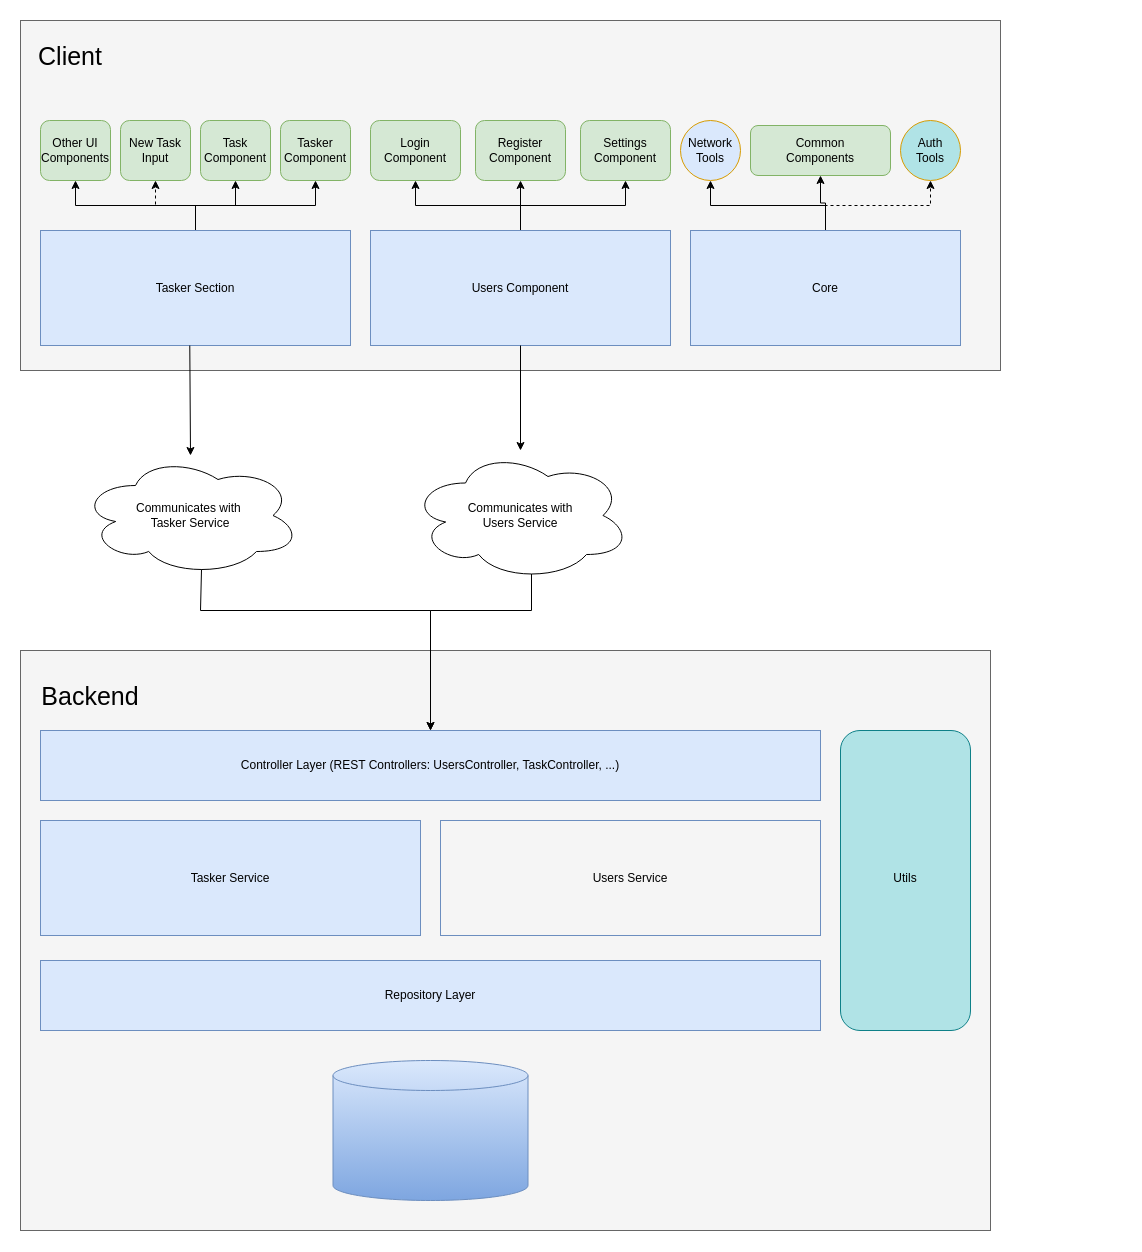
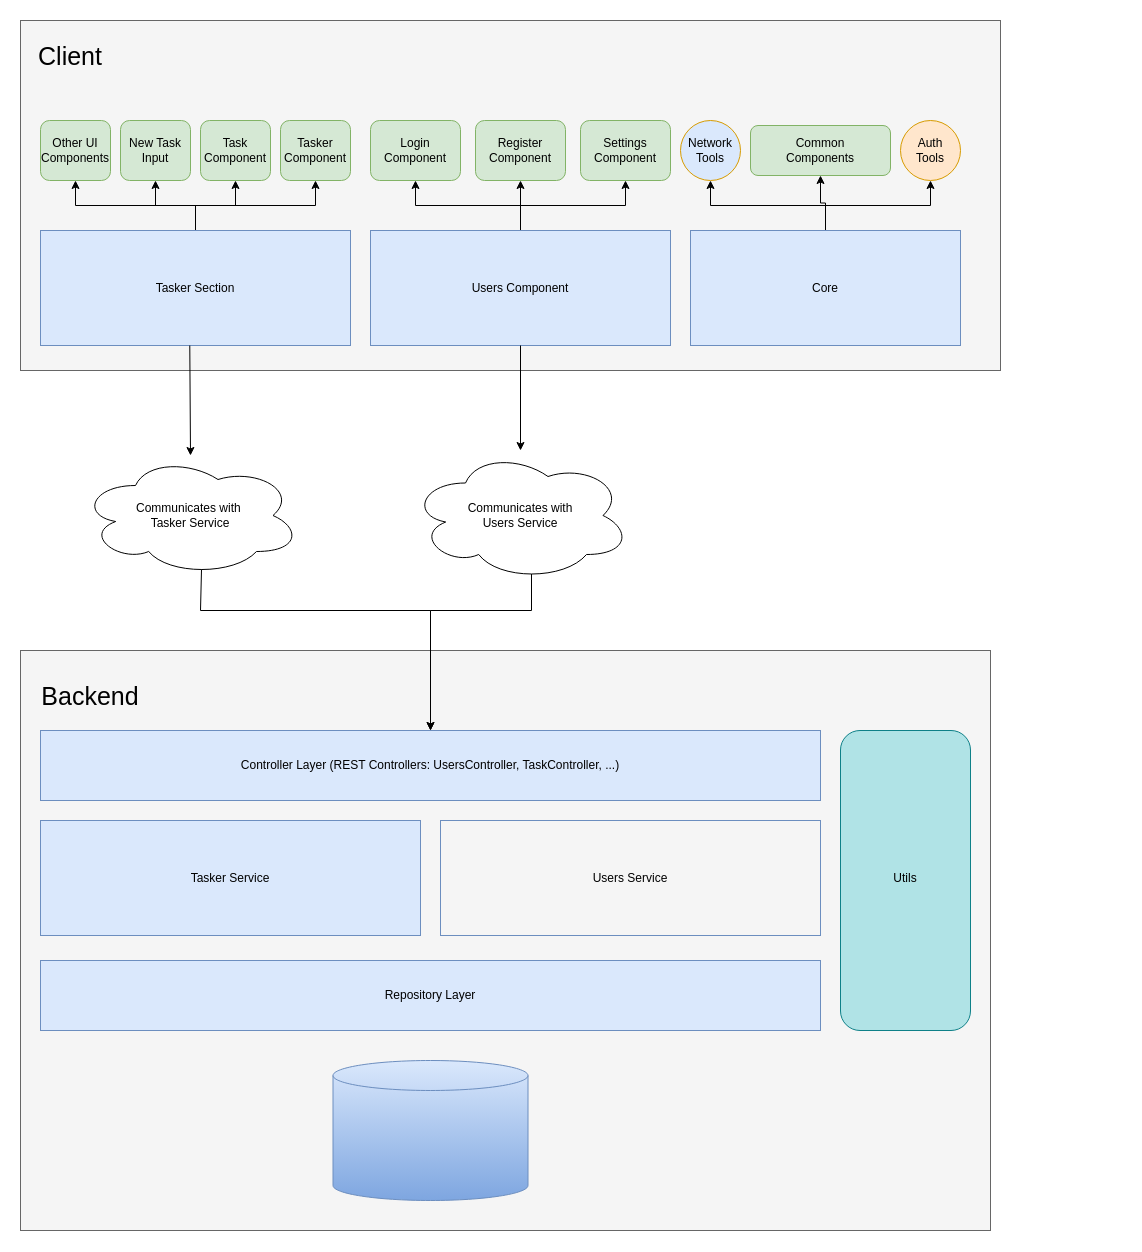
node "Auth Tools": fillcolor #b0e3e6 -> #ffe6cc
edge "Tasker Section" -> "New Task Input": style dashed -> solid
edge "Core" -> "Auth Tools": style dashed -> solid
